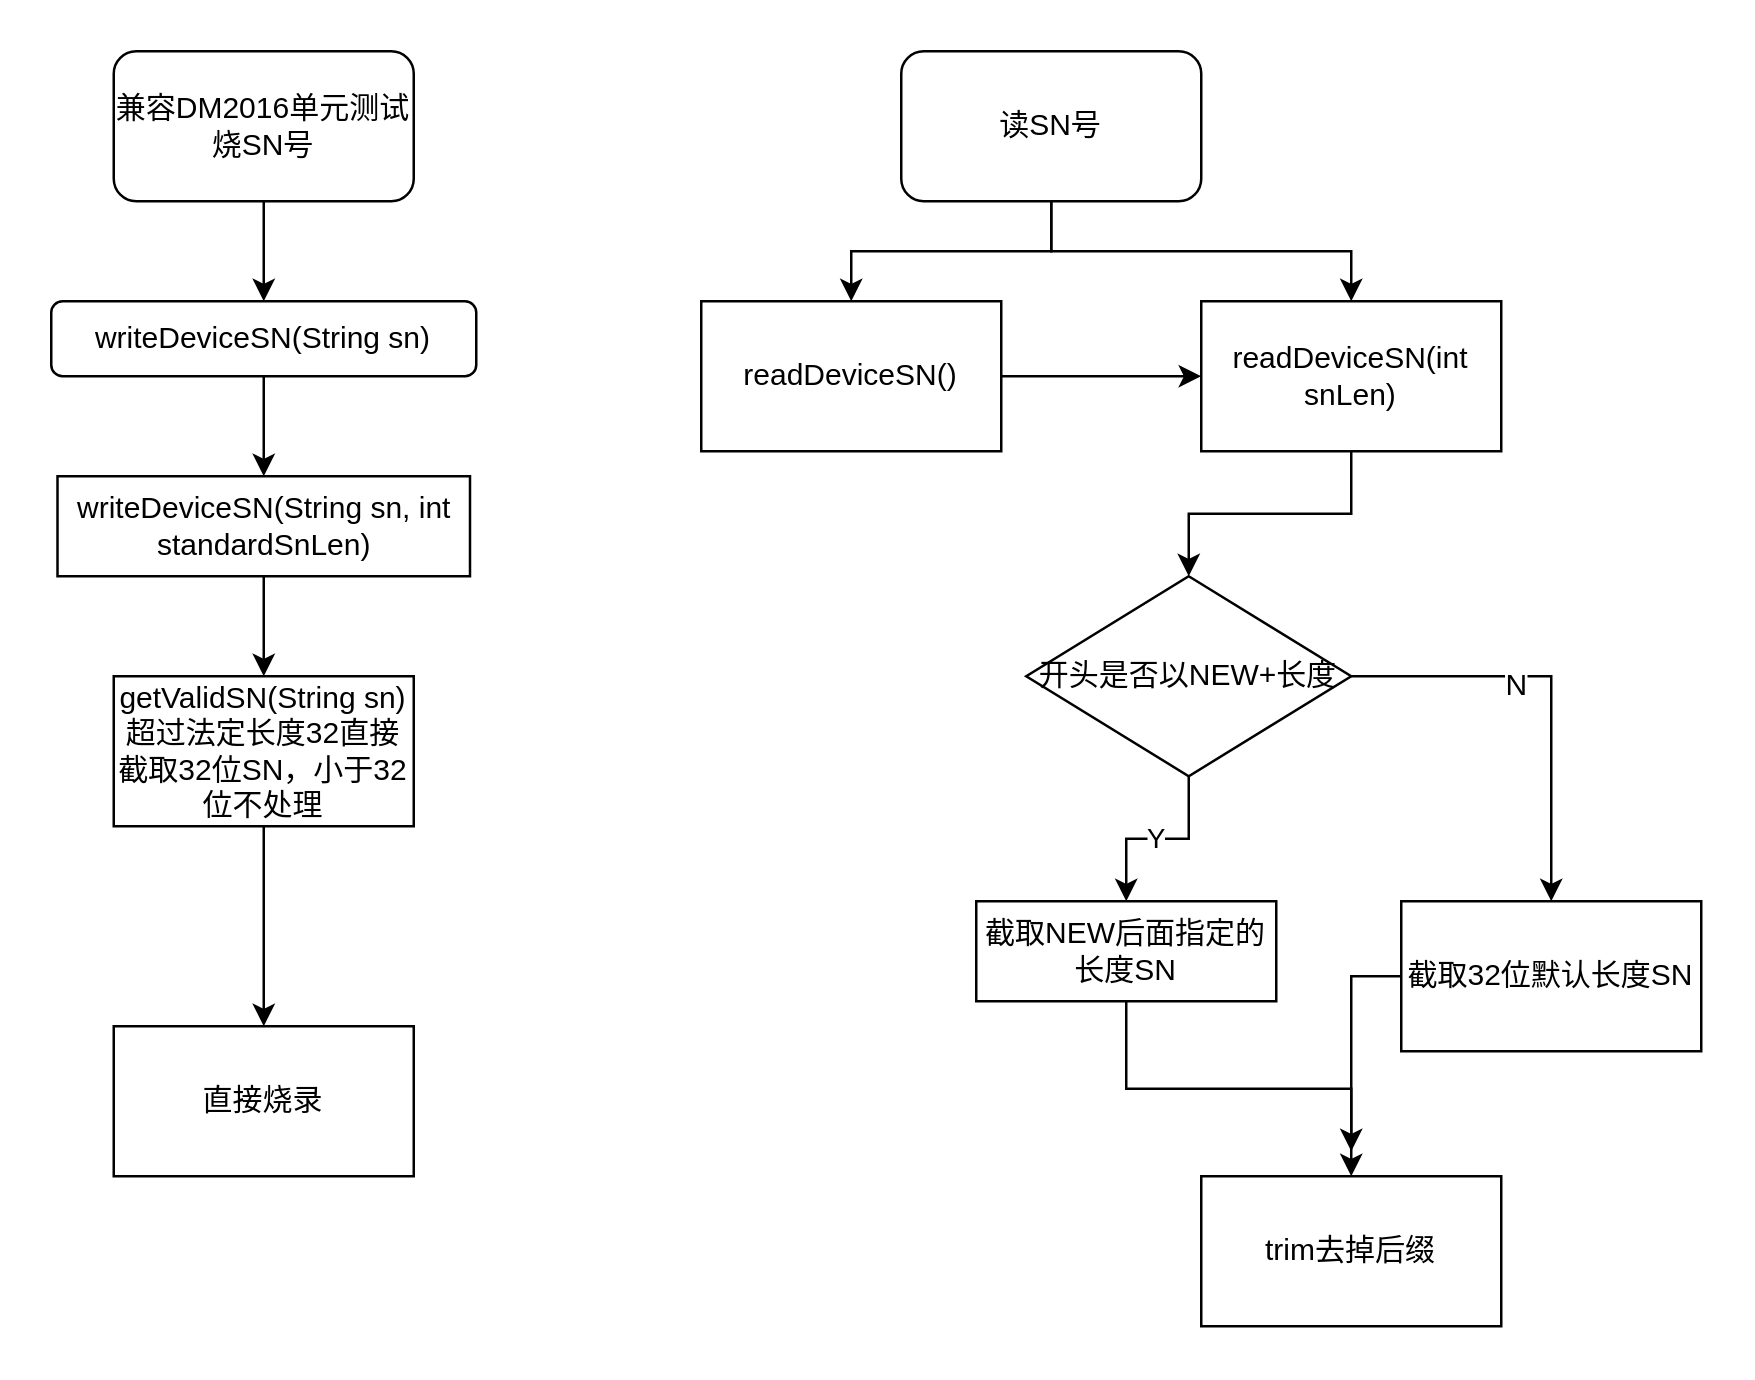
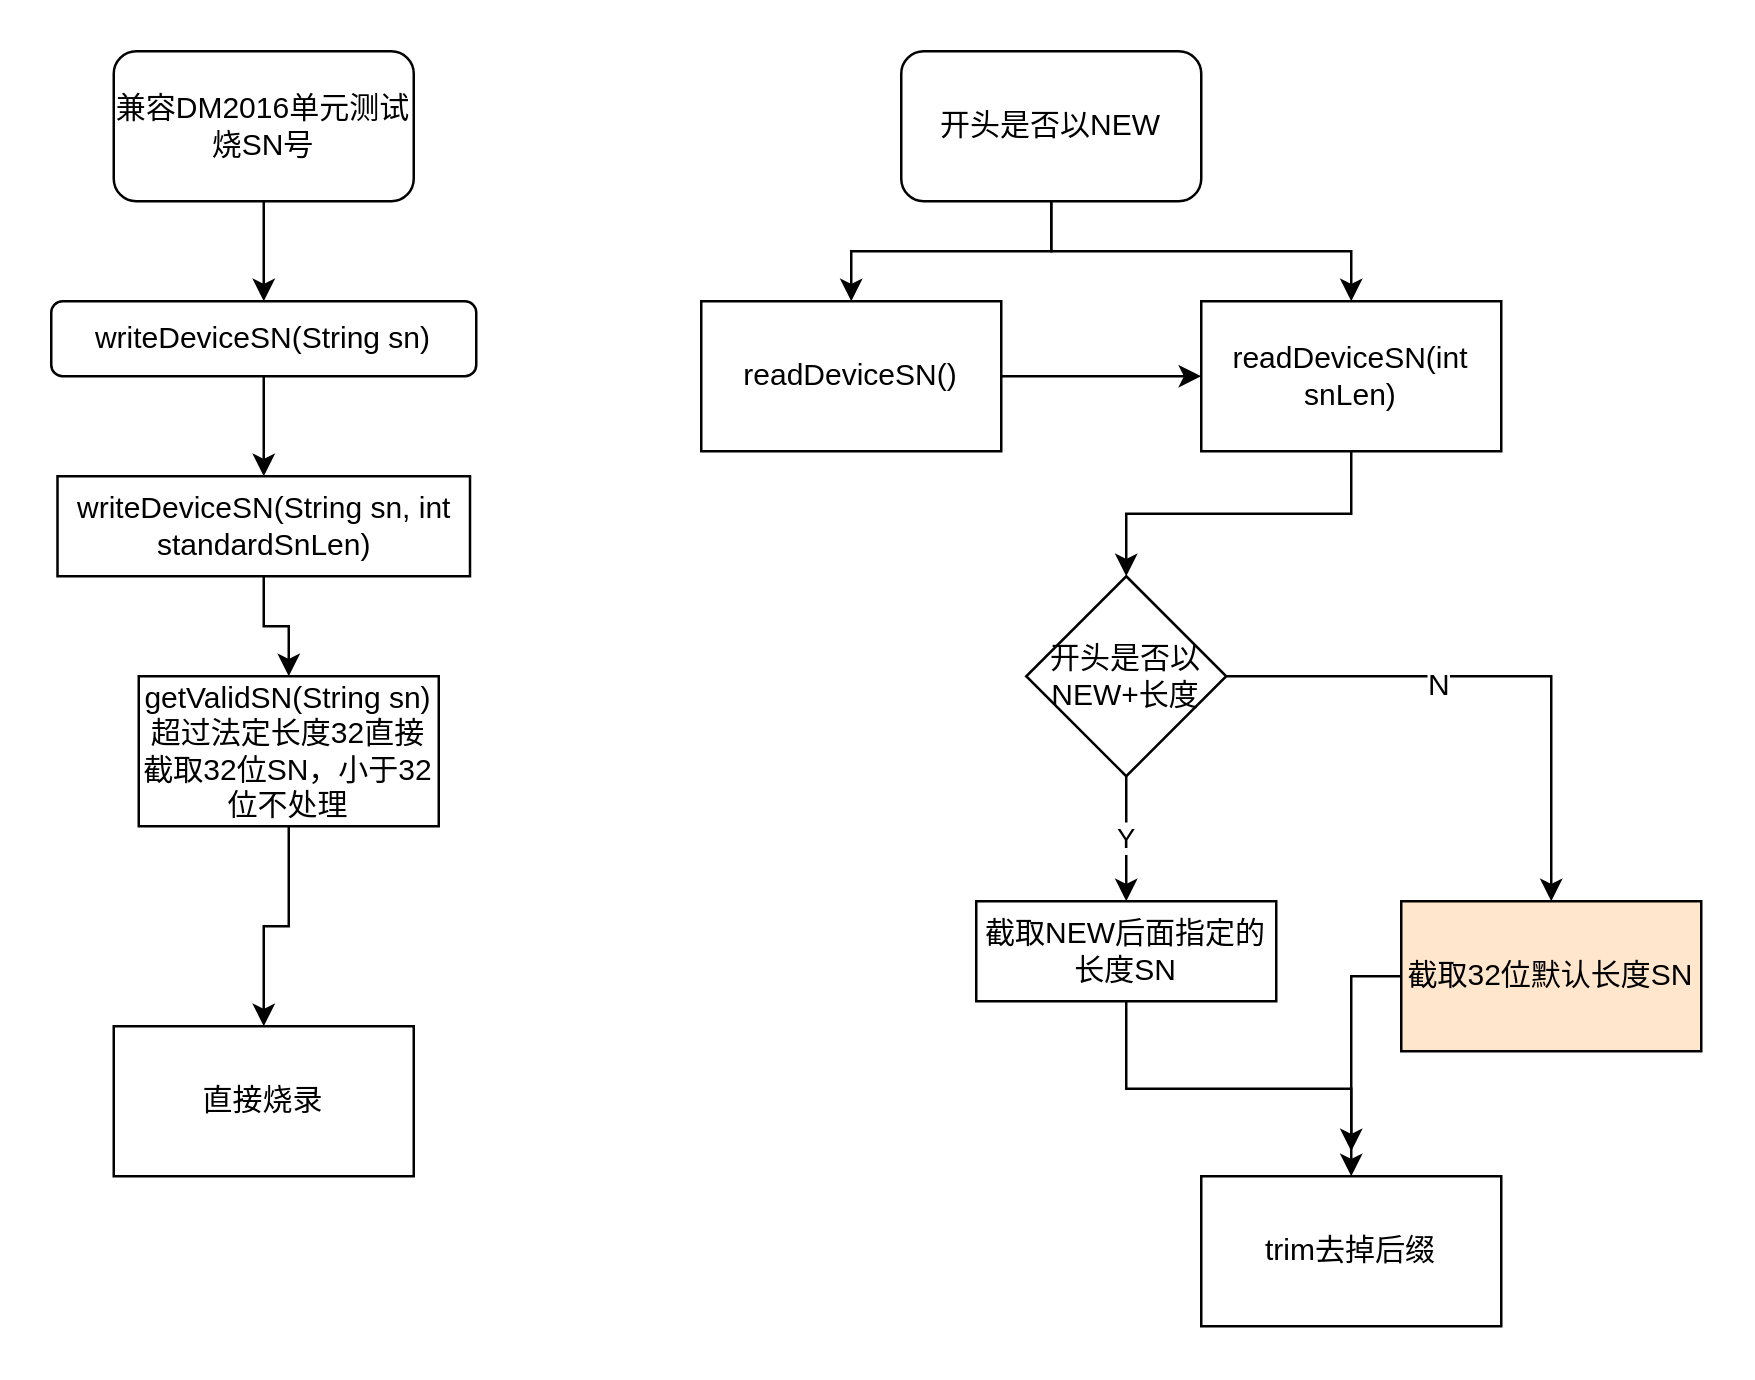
node "读SN号": label "读SN号" -> "开头是否以NEW"
node "开头是否以NEW+长度": size 325x200 -> 200x200
node "getValidSN(String sn) 超过法定长度32直接截取32位SN，小于32位不处理": moved (264, 751) -> (289, 751)
node "截取32位默认长度SN": fillcolor #ffffff -> #ffe6cc
